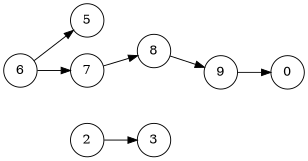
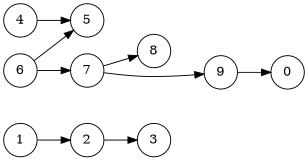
node "4": added
edge "8" -> "9": now "7" -> "9"
node "1": added
